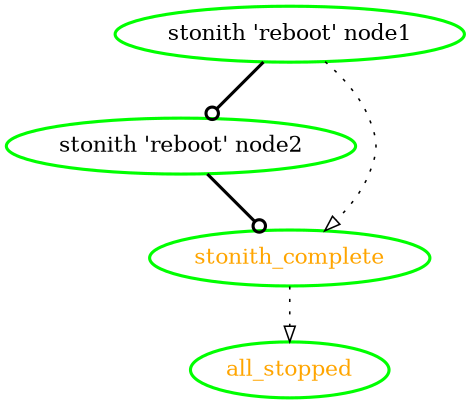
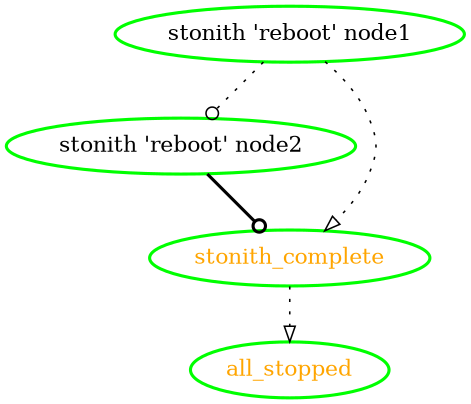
edge "stonith 'reboot' node1" -> "stonith 'reboot' node2": style bold -> dotted
